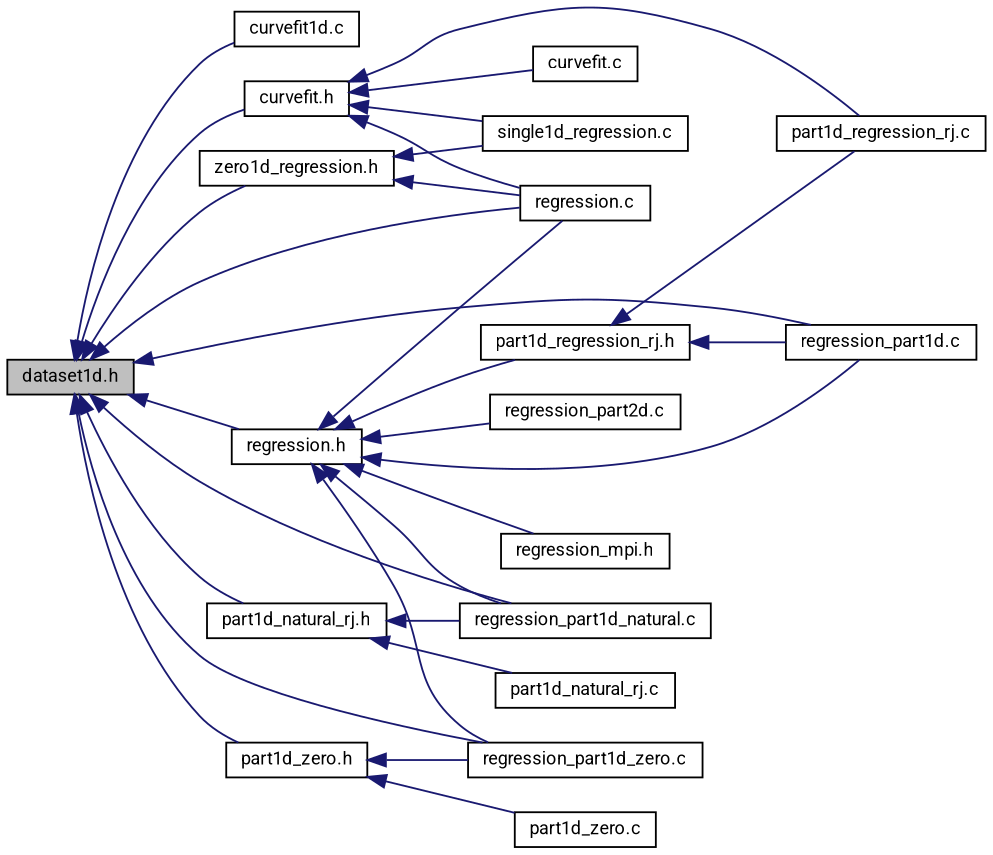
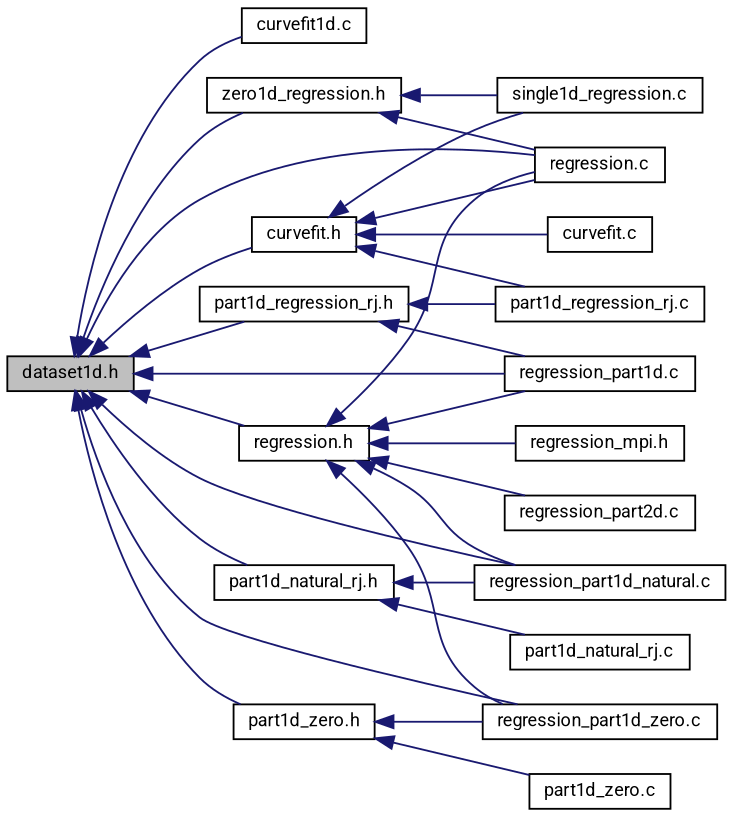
edge "part1d_regression_rj.h" -> "regression.h": now "part1d_regression_rj.h" -> "dataset1d.h"
